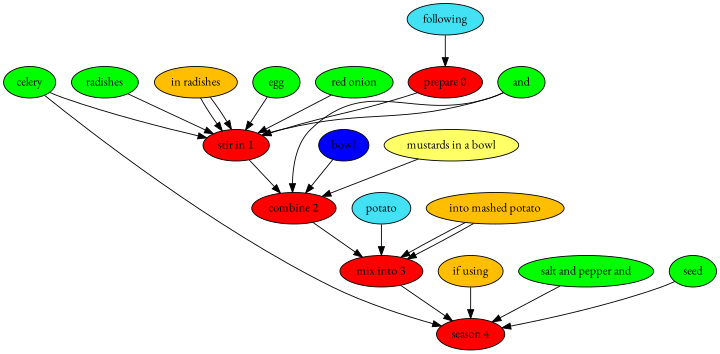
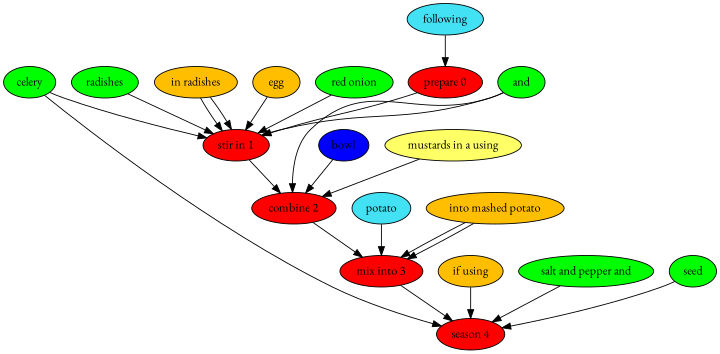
node "egg": fillcolor green -> #ffbf00
node "mustards in a bowl": label "mustards in a bowl" -> "mustards in a using"
